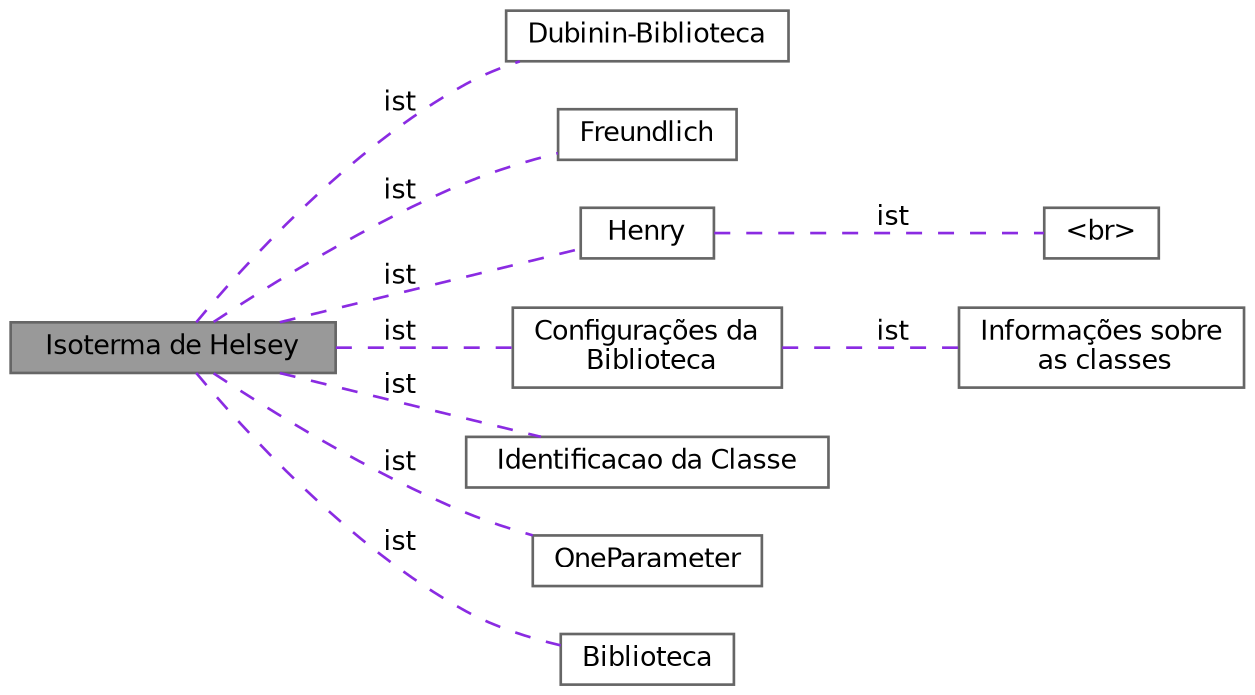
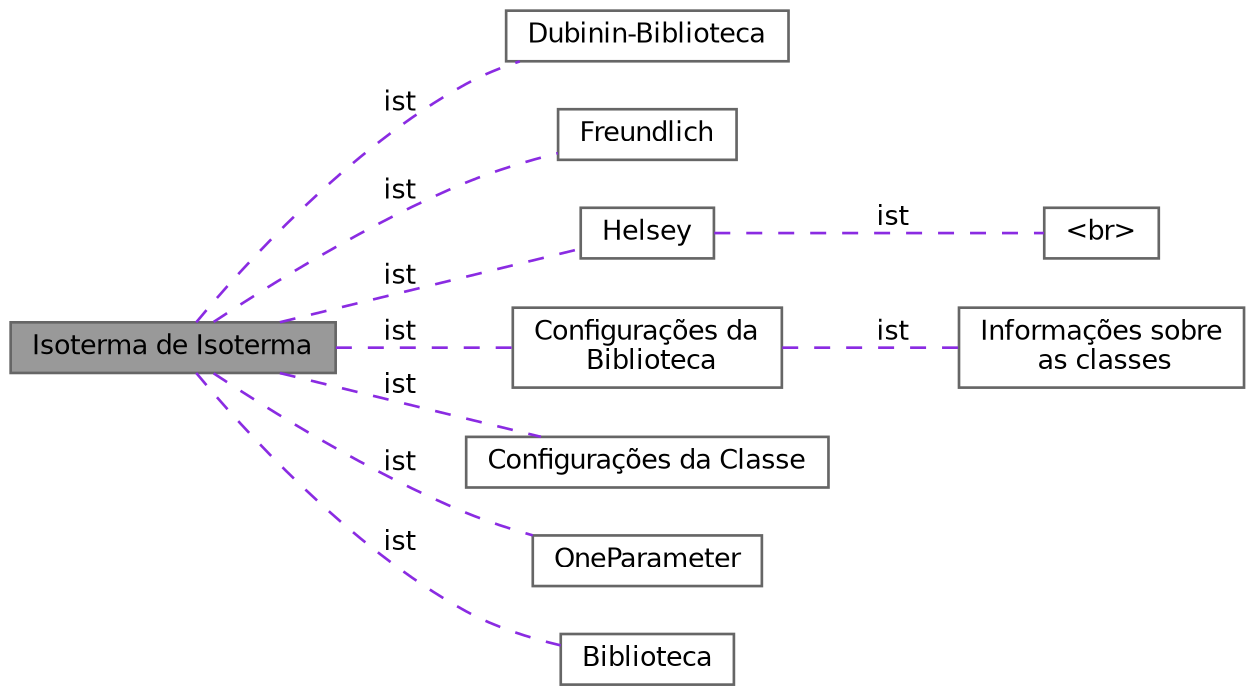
node "Henry": label "Henry" -> "Helsey"
node "Isoterma de Helsey": label "Isoterma de Helsey" -> "Isoterma de Isoterma"
node "Identificacao da Classe": label "Identificacao da Classe" -> "Configurações da Classe"
